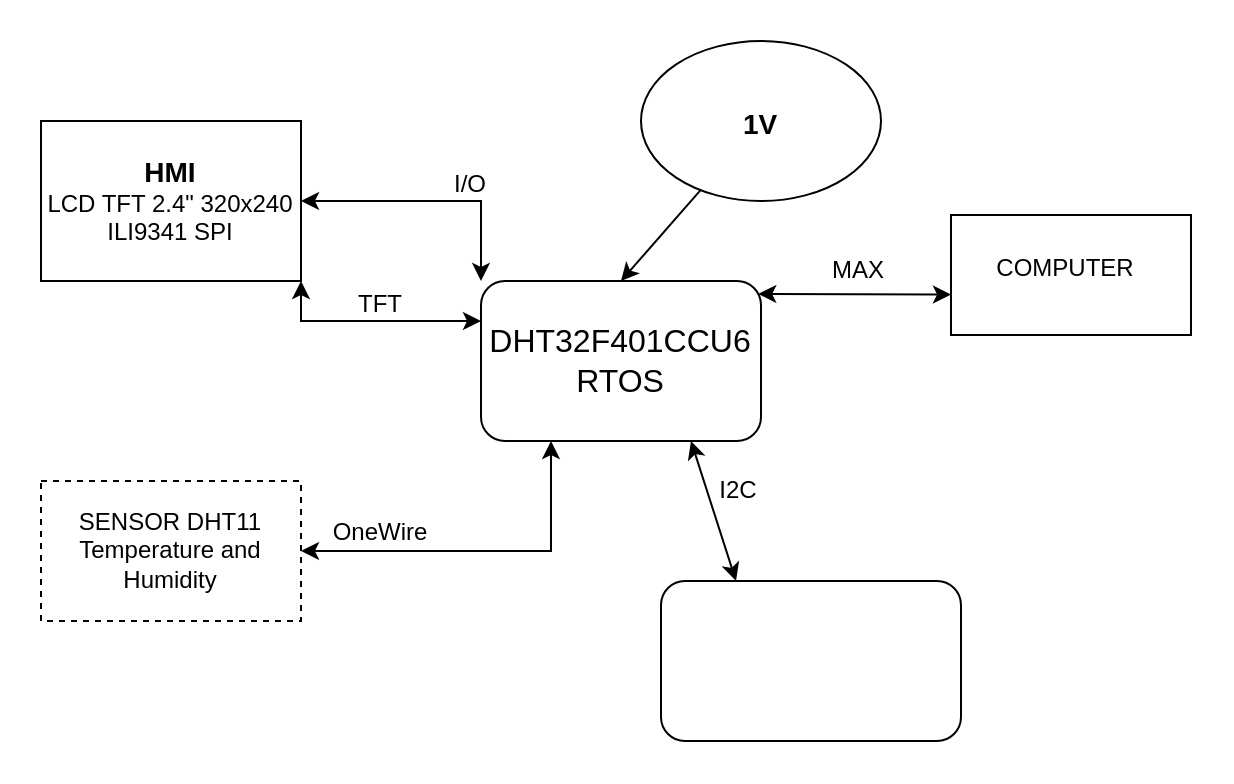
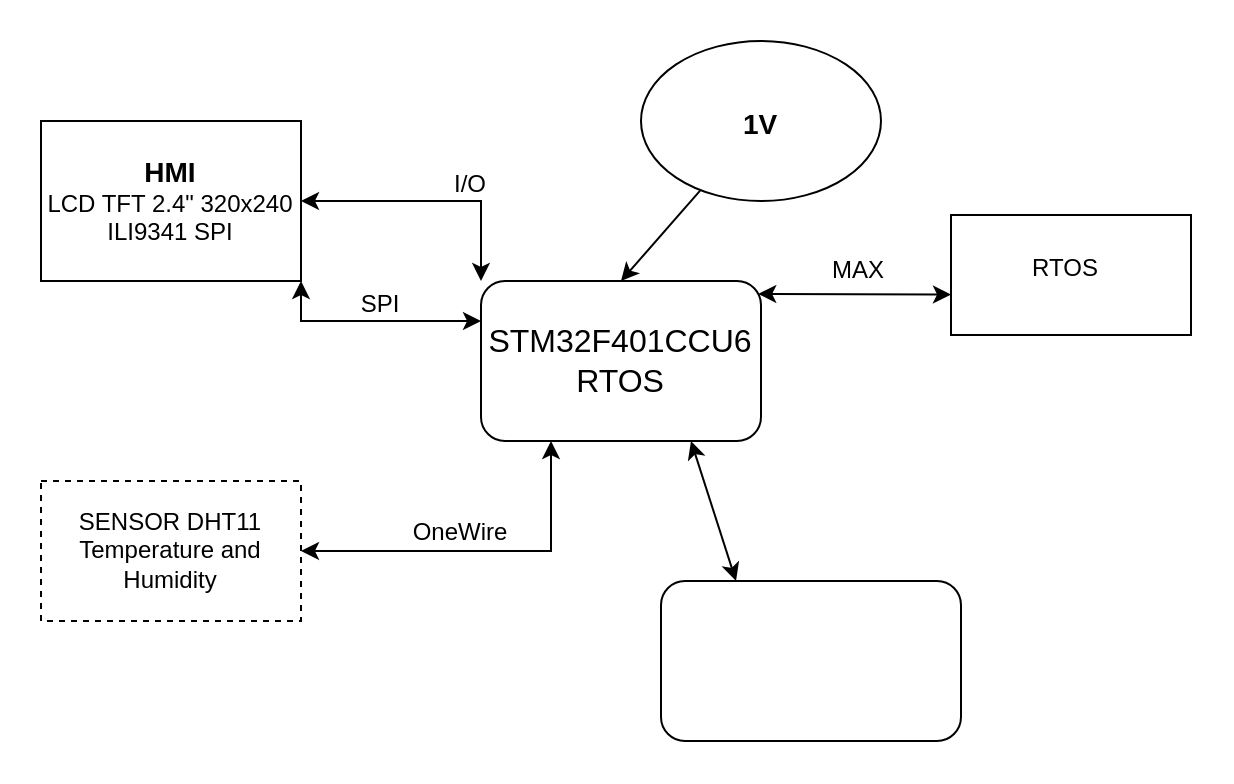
node "COMPUTER": label "COMPUTER" -> "RTOS"
node "TFT": label "TFT" -> "SPI"
node "DHT32F401CCU6 RTOS": label "DHT32F401CCU6 RTOS" -> "STM32F401CCU6 RTOS"
node "I2C": removed
node "OneWire": moved (381, 533) -> (461, 533)
